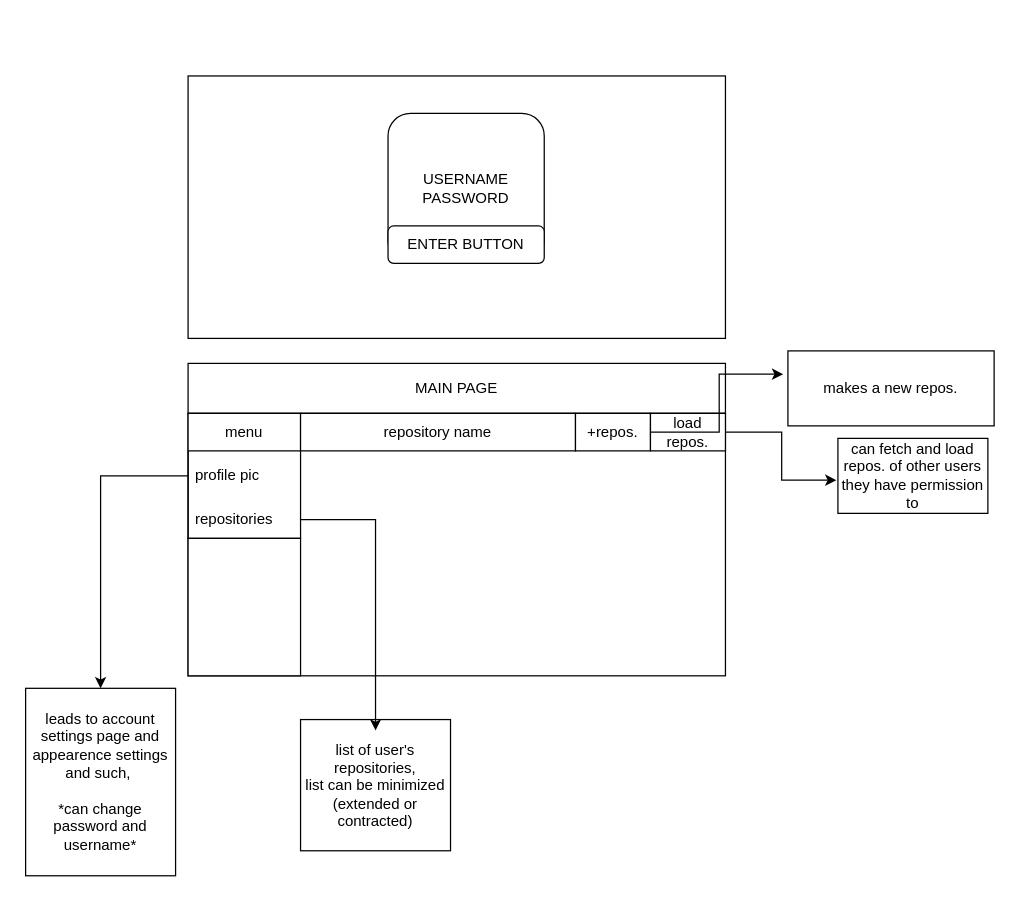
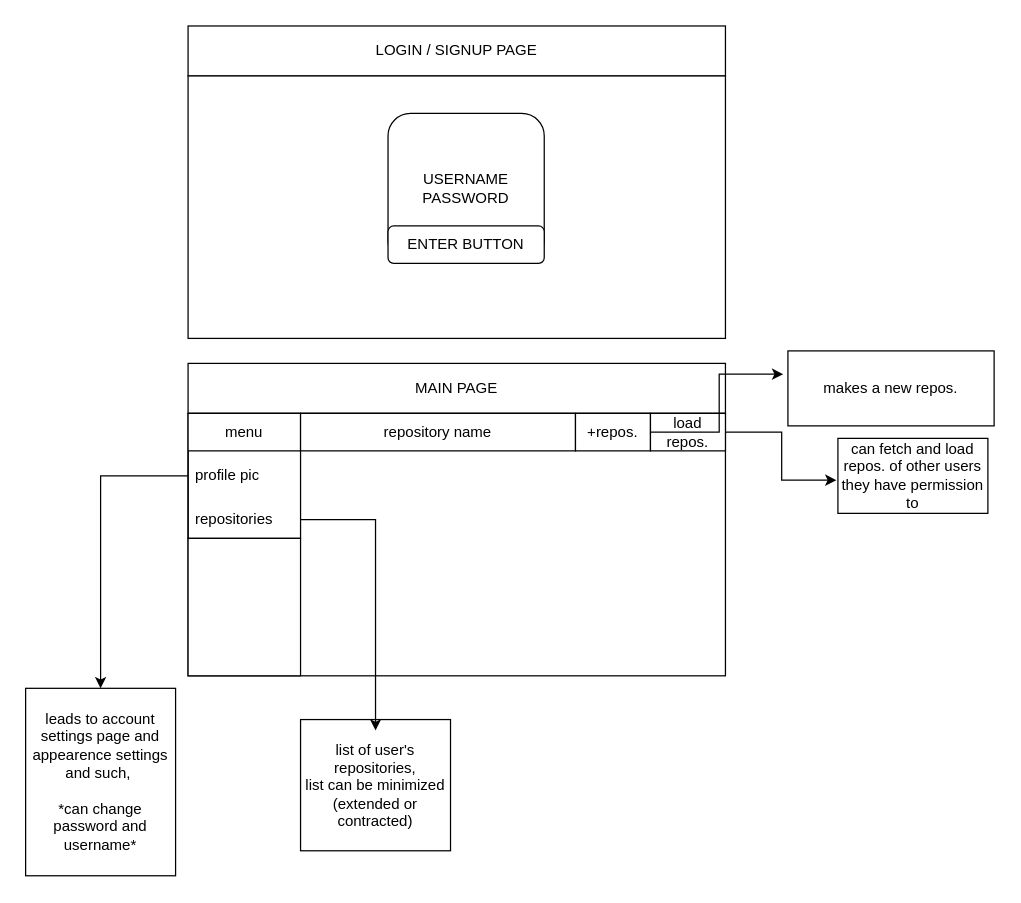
node "LOGIN / SIGNUP PAGE": added
